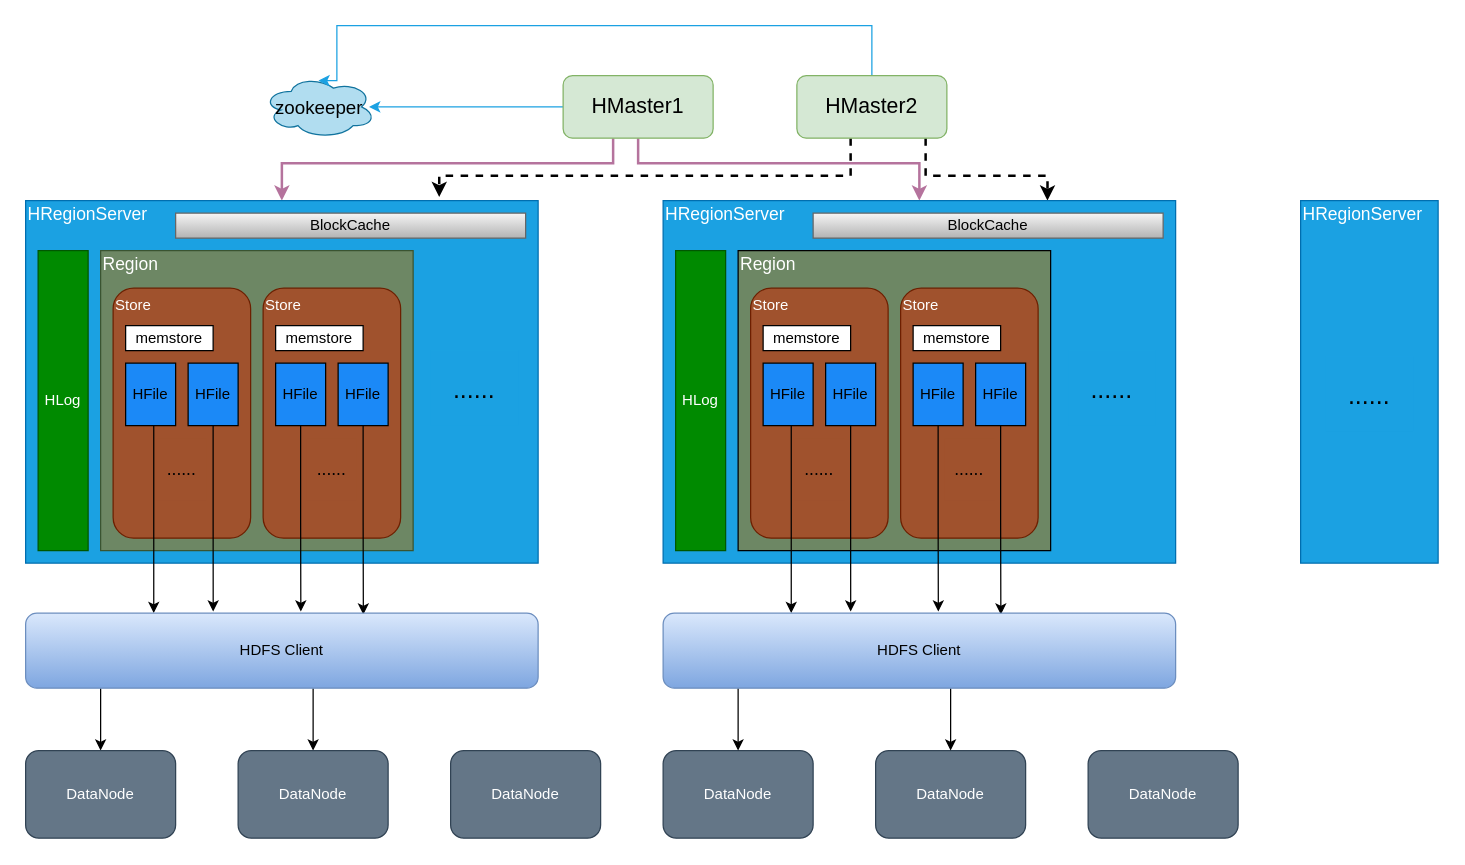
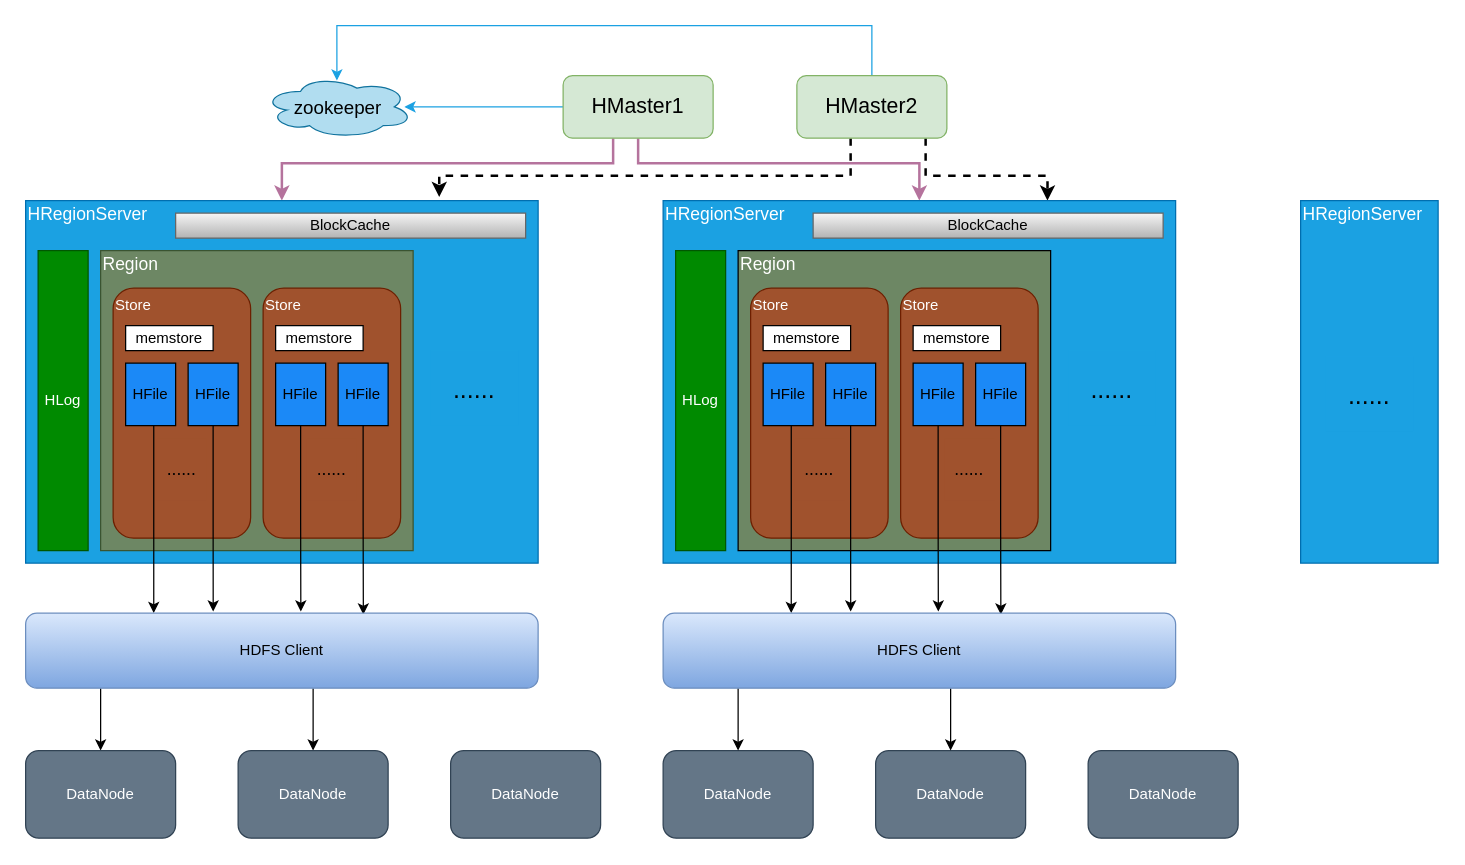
node "zookeeper": size 113x63 -> 150x63
